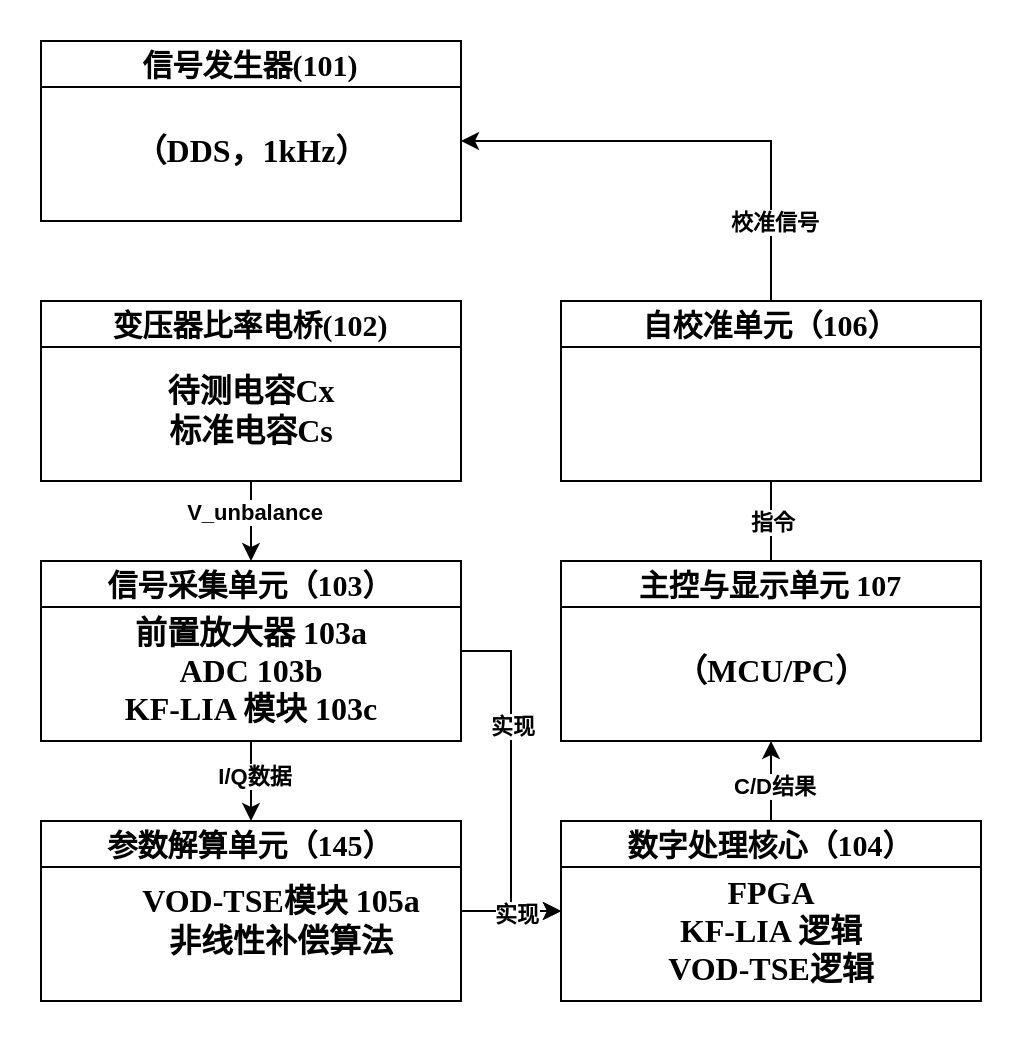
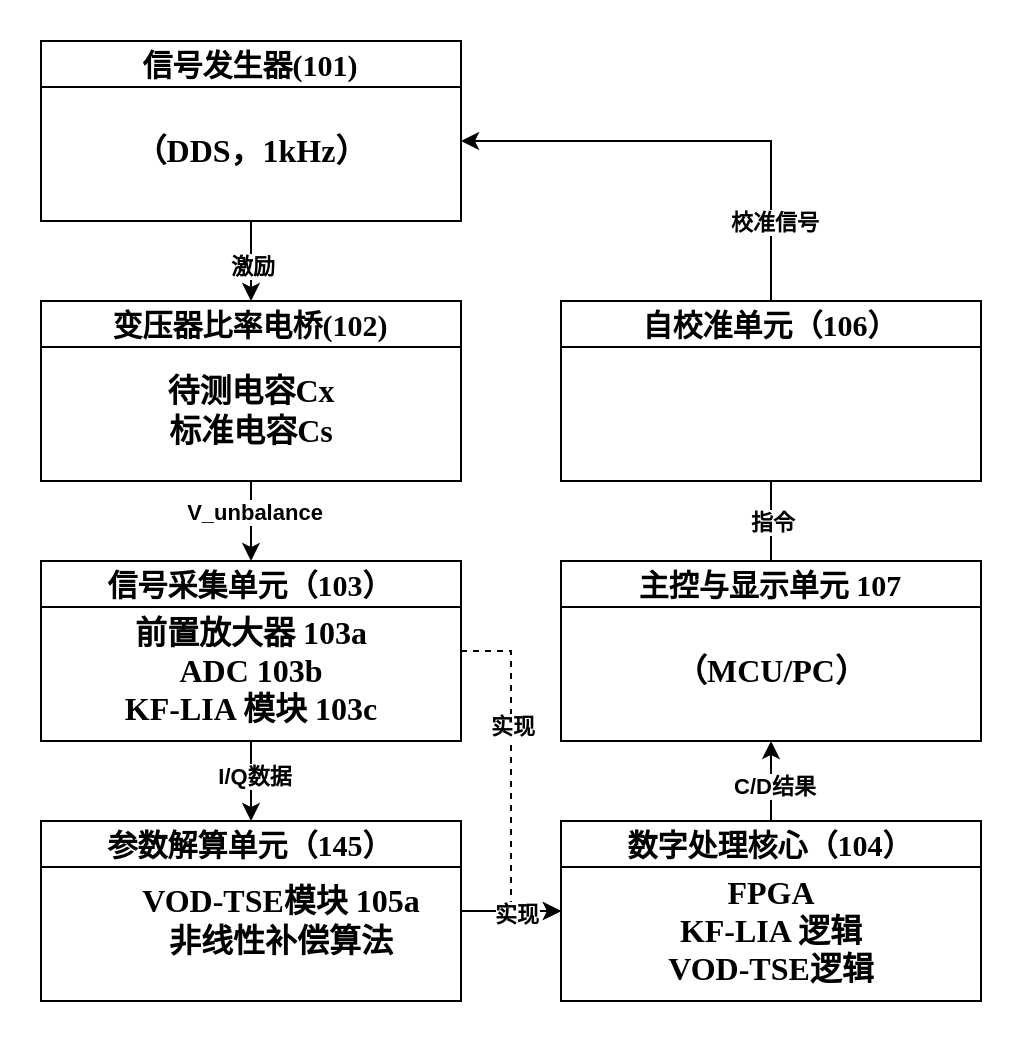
edge "信号发生器(101)" -> "变压器比率电桥(102)": added, label "激励"
edge "信号采集单元（103）" -> "数字处理核心（104）": style solid -> dashed
